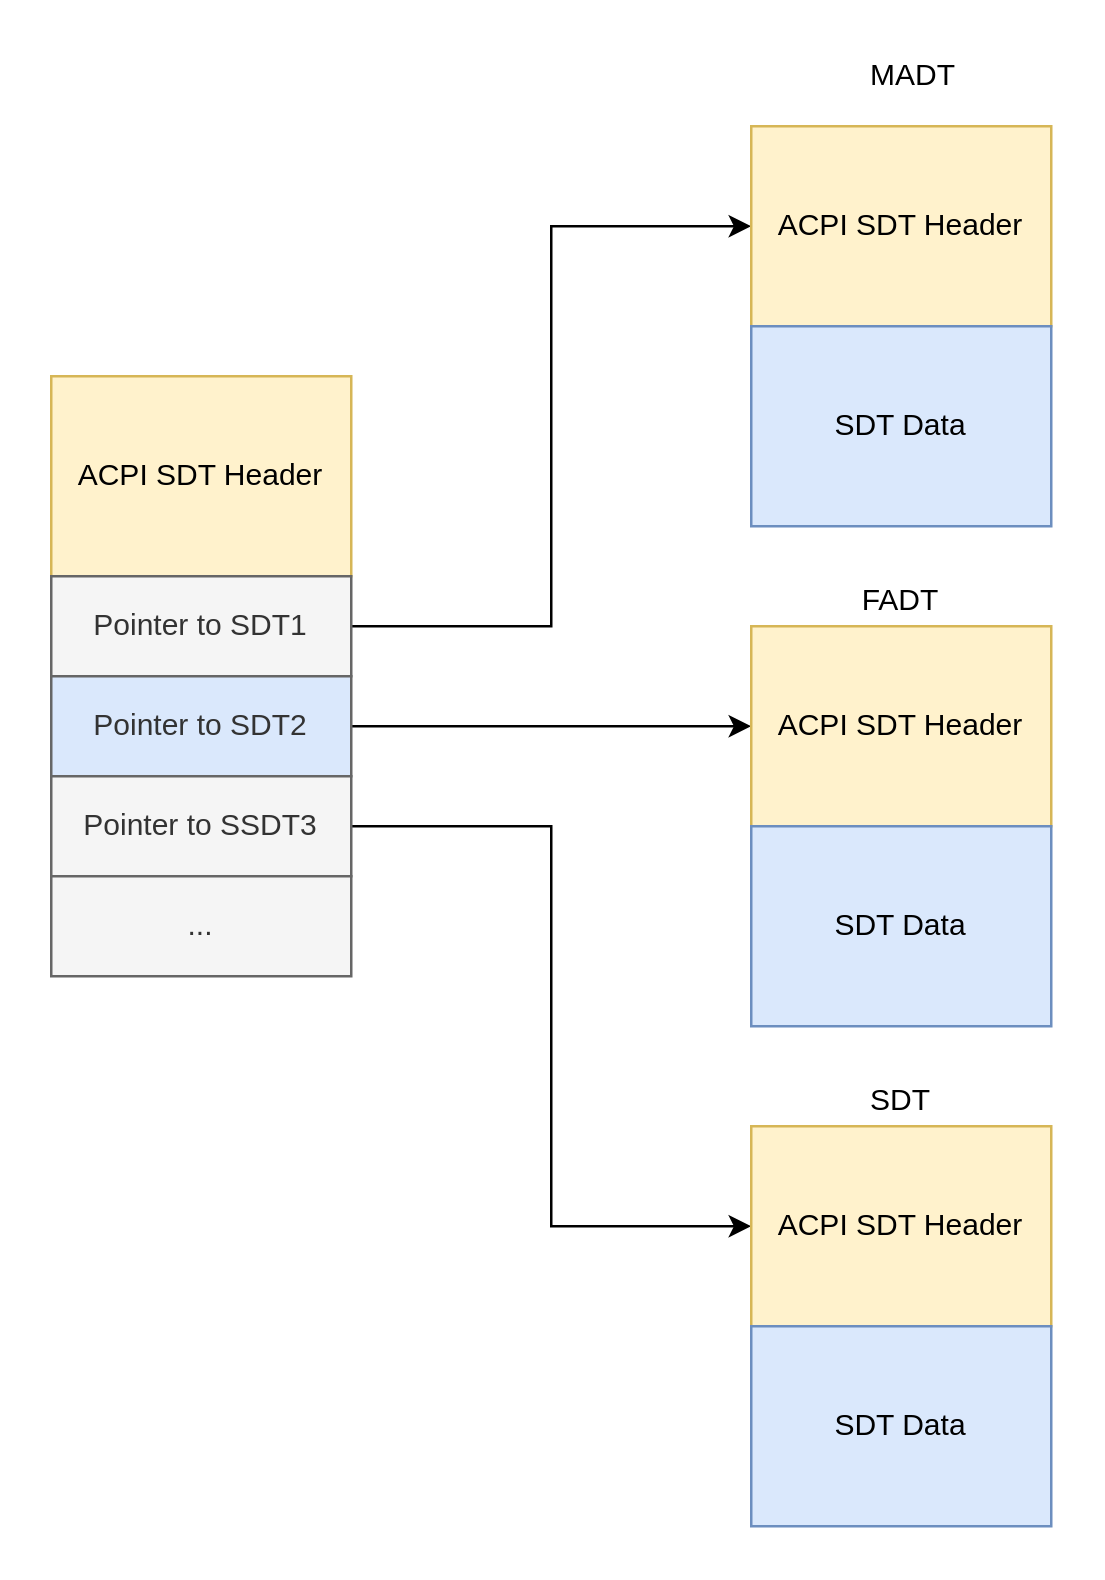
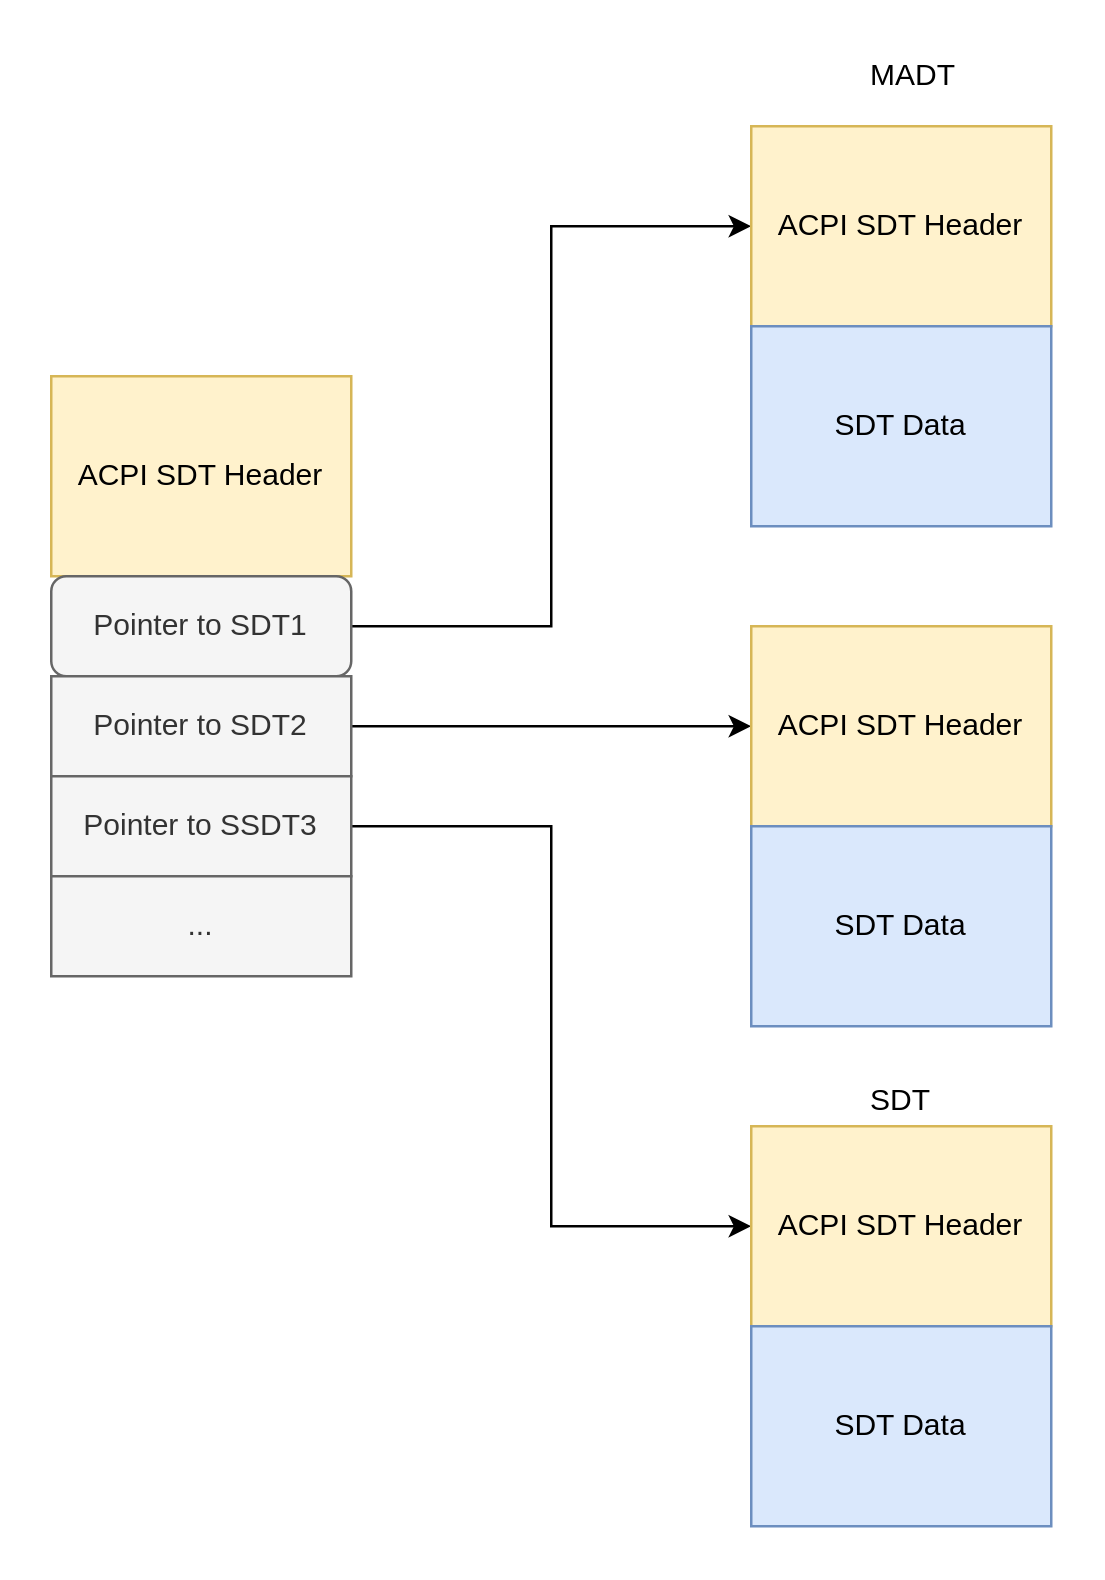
node "FADT": removed
node "Pointer to SDT1": shape rectangle -> rounded rectangle
node "Pointer to SDT2": fillcolor #dae8fc -> #f5f5f5
